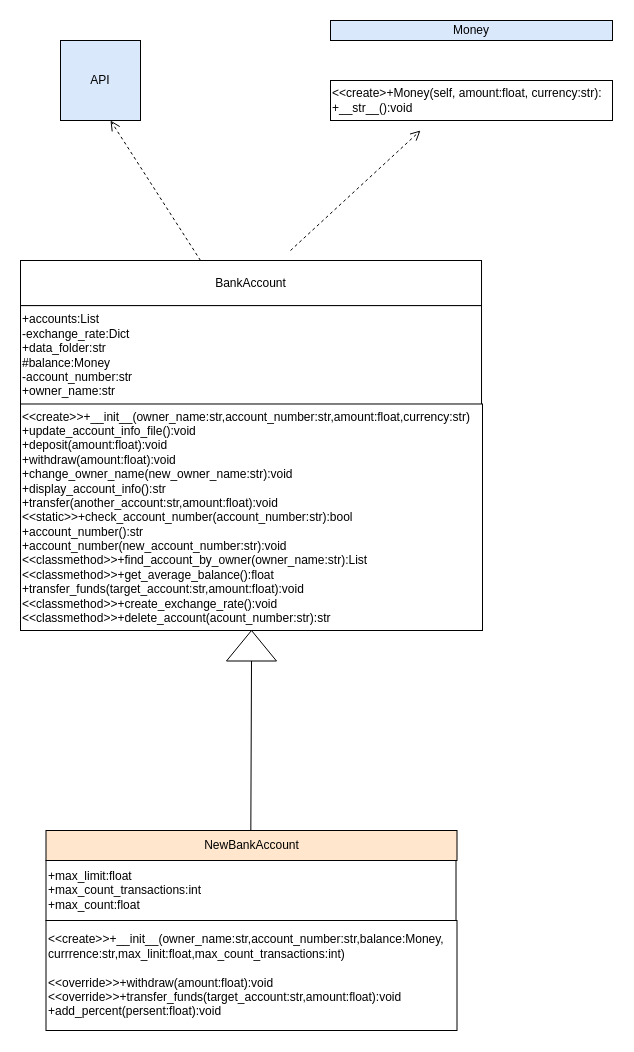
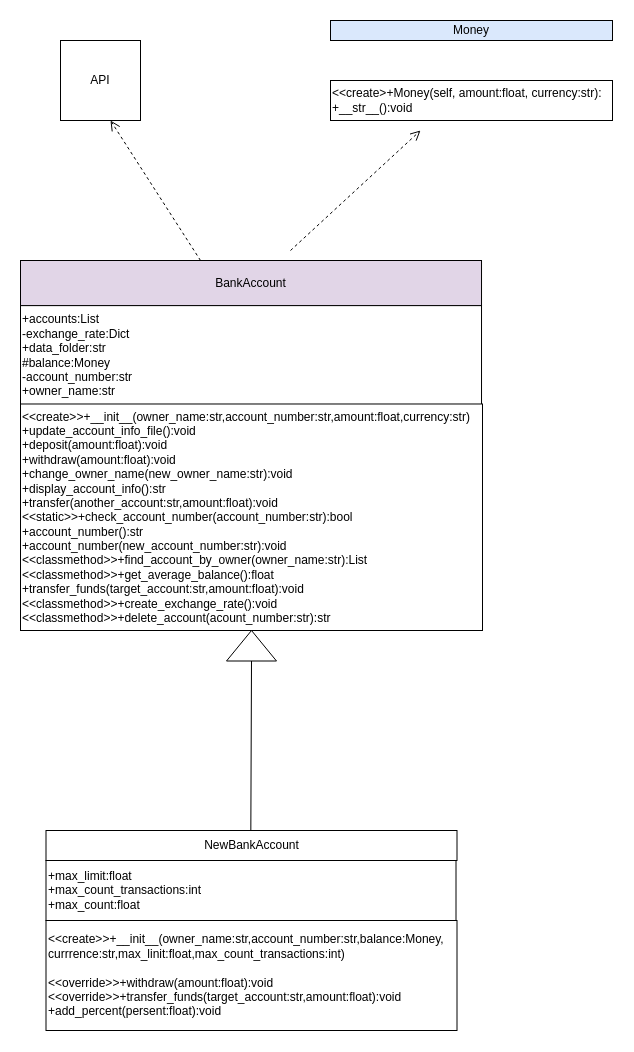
node "API": fillcolor #dae8fc -> #ffffff
node "BankAccount": fillcolor #ffffff -> #e1d5e7
node "NewBankAccount": fillcolor #ffe6cc -> #ffffff
